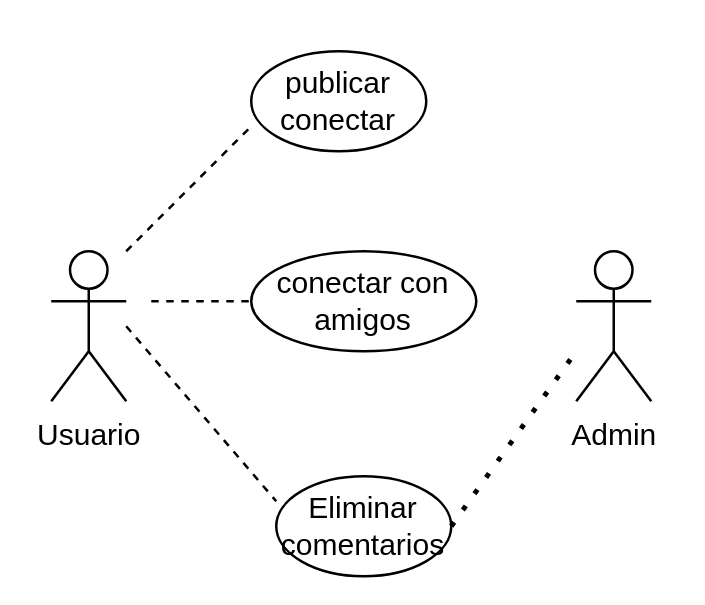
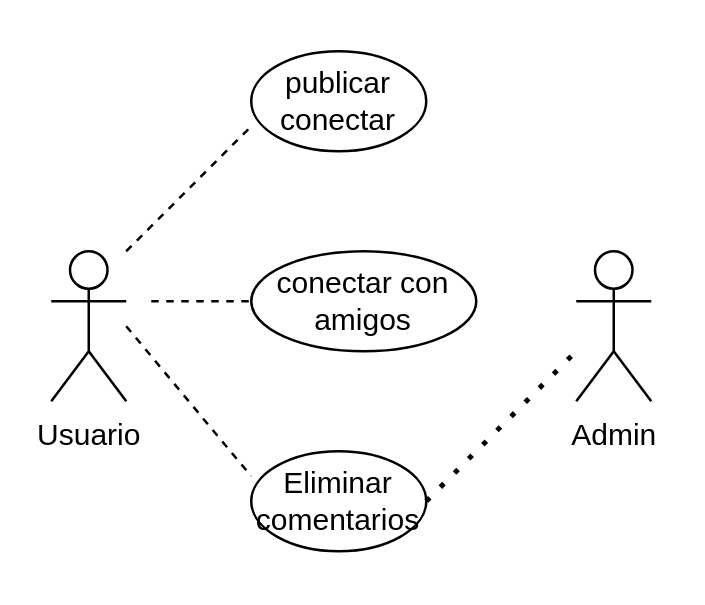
node "Eliminar comentarios": moved (364, 526) -> (339, 501)
